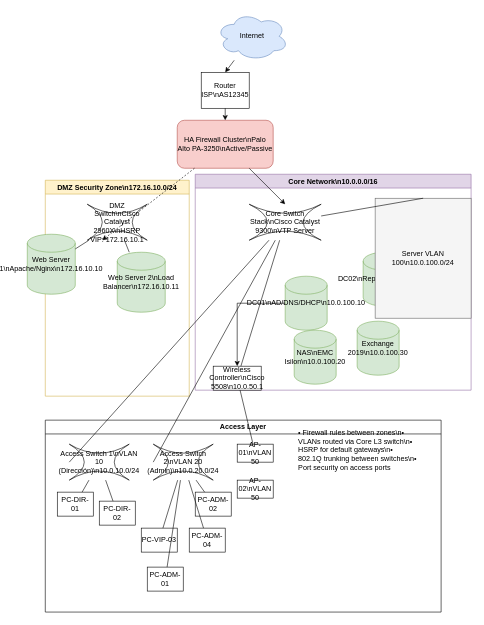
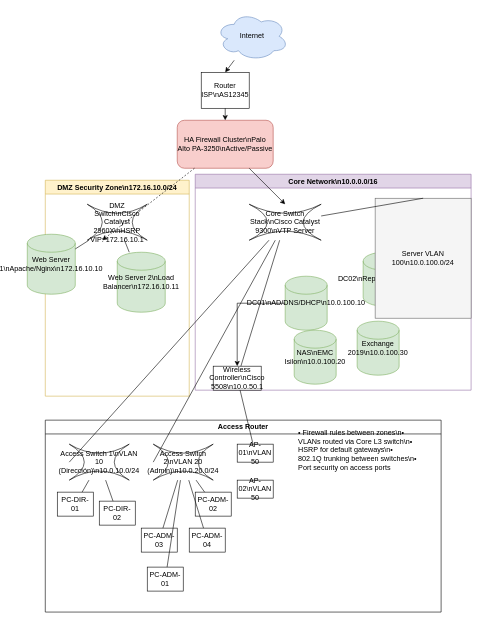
node "Access Layer": label "Access Layer" -> "Access Router"
node "PC-VIP-03": label "PC-VIP-03" -> "PC-ADM-03"
